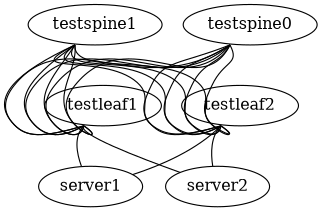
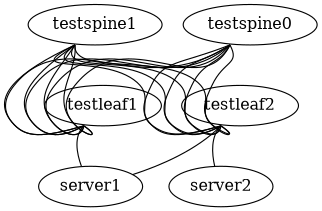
edge "testleaf1" -- "server2": removed
